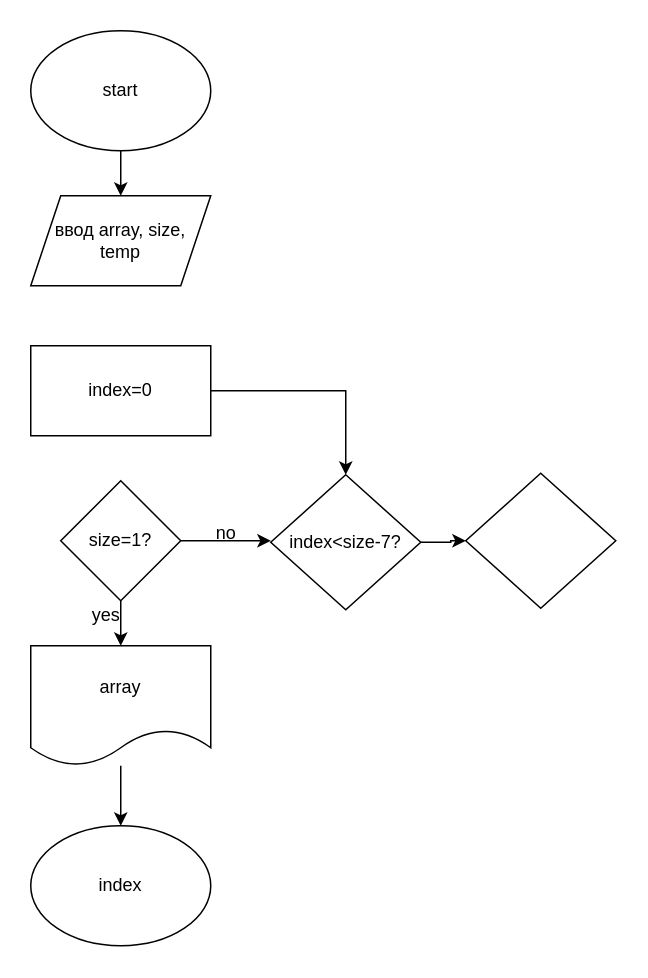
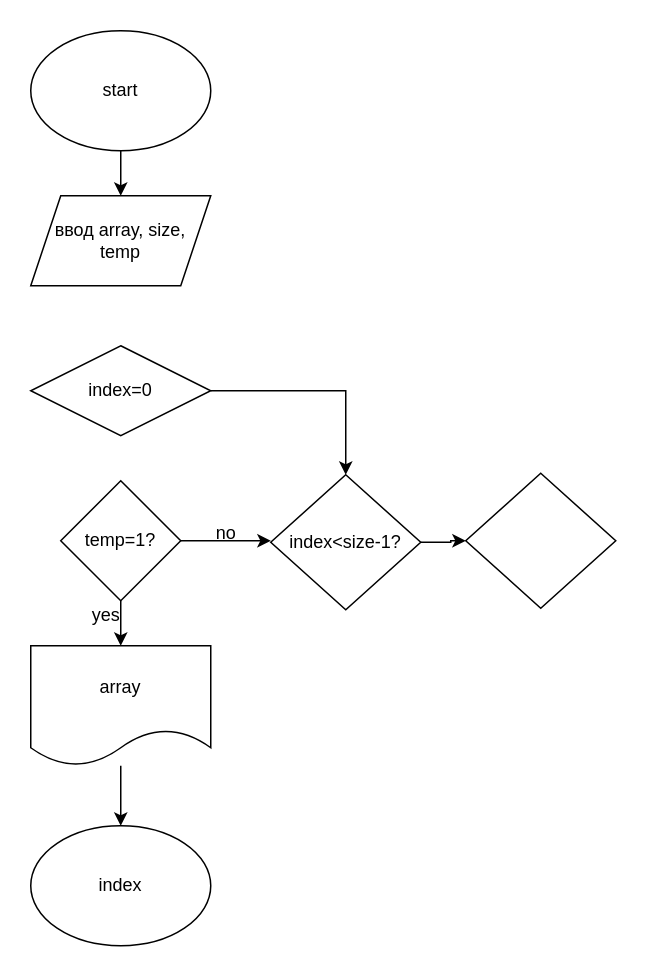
node "index=0": shape rectangle -> diamond
node "size=1?": label "size=1?" -> "temp=1?"
node "index<size-7?": label "index<size-7?" -> "index<size-1?"
